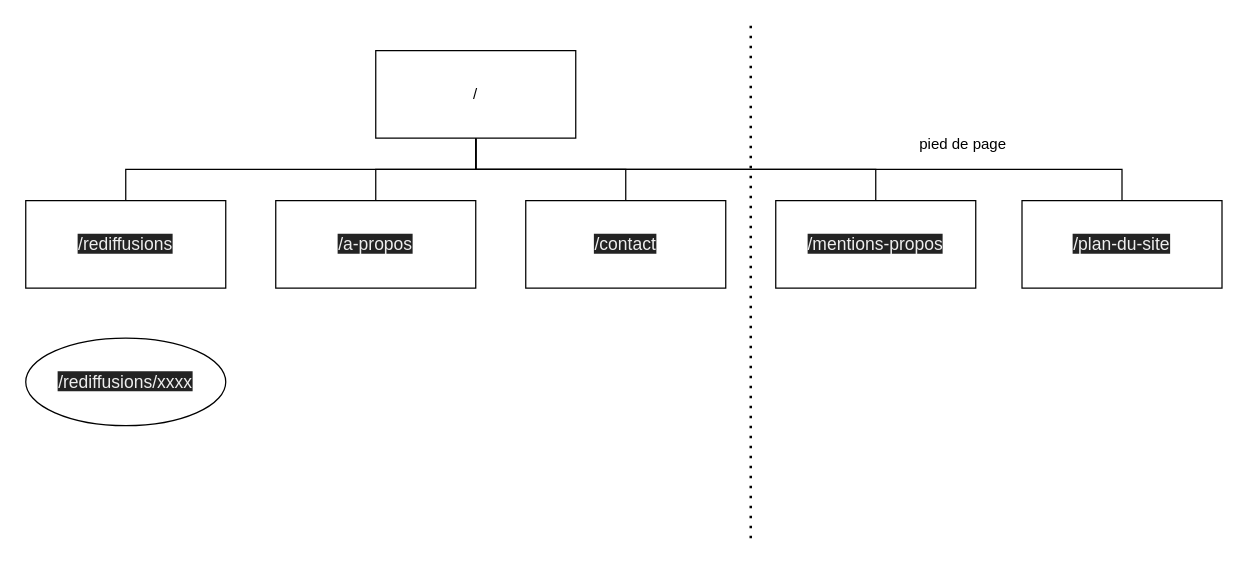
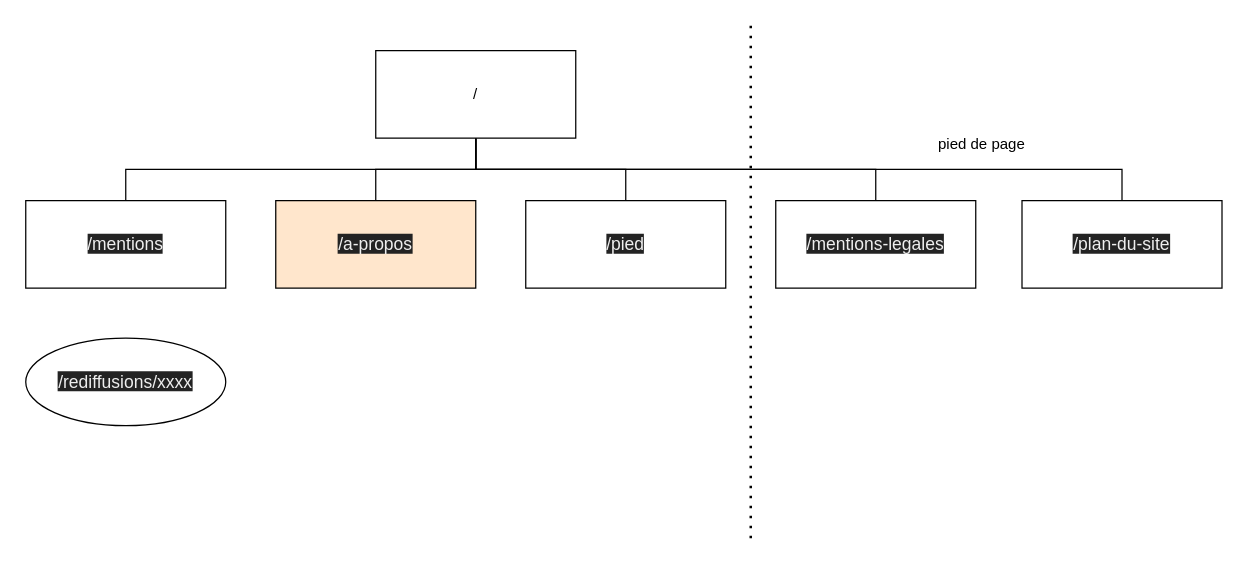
node "pied de page": moved (963, 144) -> (982, 144)
node "/rediffusions": label "/rediffusions" -> "/mentions"
node "/a-propos": fillcolor #ffffff -> #ffe6cc
node "/contact": label "/contact" -> "/pied"
node "/mentions-propos": label "/mentions-propos" -> "/mentions-legales"
